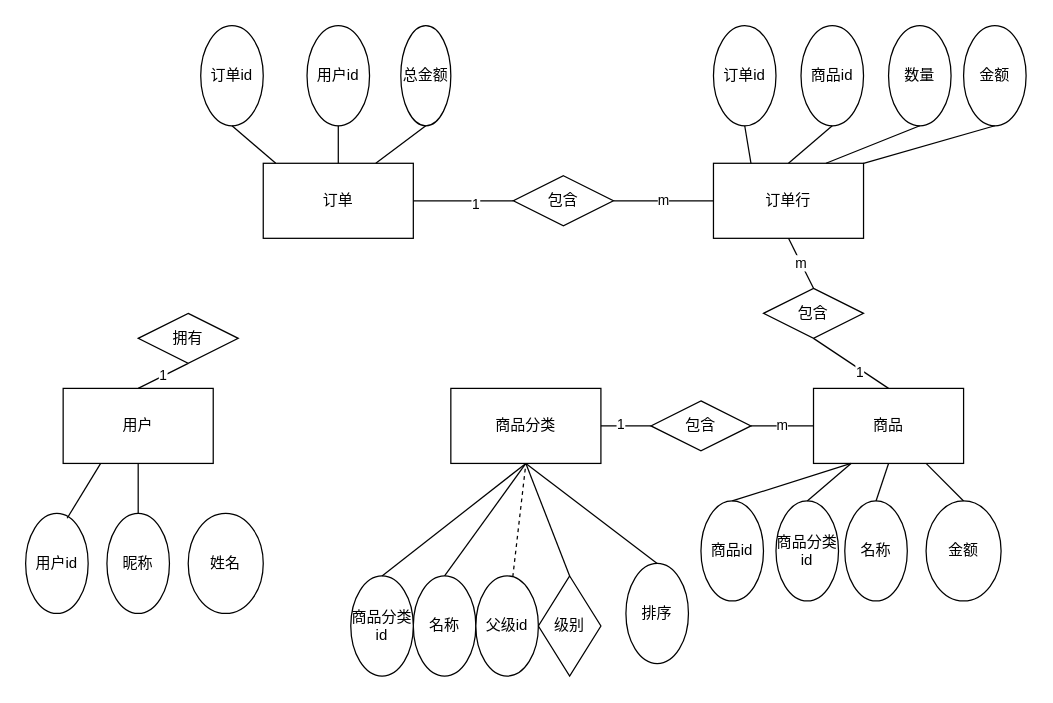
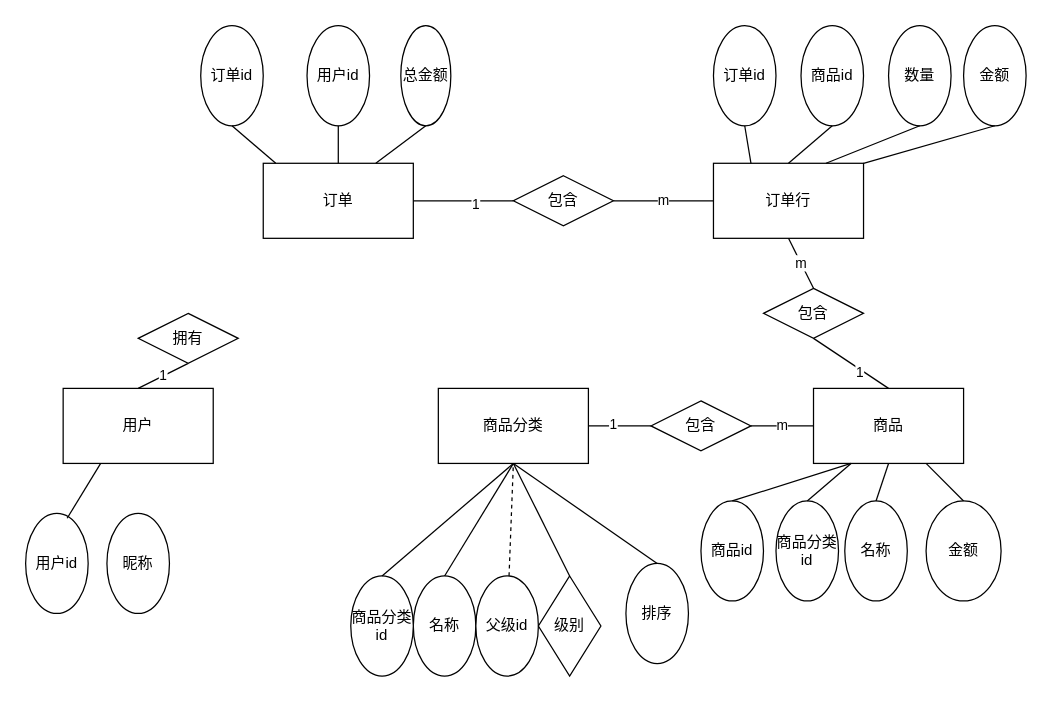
node "商品分类": moved (526, 426) -> (513, 426)
edge "用户" -- "昵称": removed
node "姓名": removed
